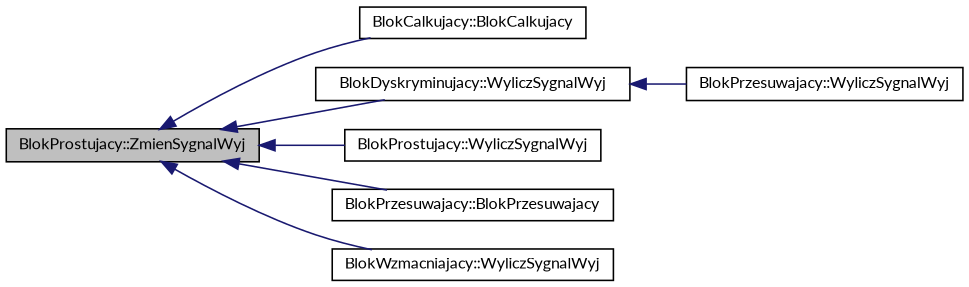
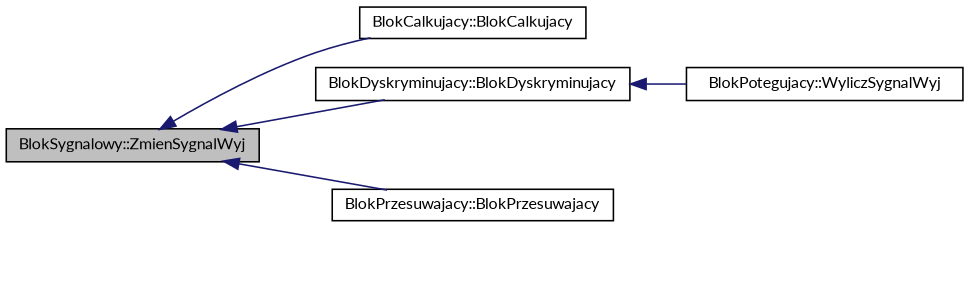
node "BlokDyskryminujacy::WyliczSygnalWyj": label "BlokDyskryminujacy::WyliczSygnalWyj" -> "BlokDyskryminujacy::BlokDyskryminujacy"
node "BlokPrzesuwajacy::WyliczSygnalWyj": label "BlokPrzesuwajacy::WyliczSygnalWyj" -> "BlokPotegujacy::WyliczSygnalWyj"
node "BlokProstujacy::ZmienSygnalWyj": label "BlokProstujacy::ZmienSygnalWyj" -> "BlokSygnalowy::ZmienSygnalWyj"
node "BlokProstujacy::WyliczSygnalWyj": removed
node "BlokWzmacniajacy::WyliczSygnalWyj": removed
